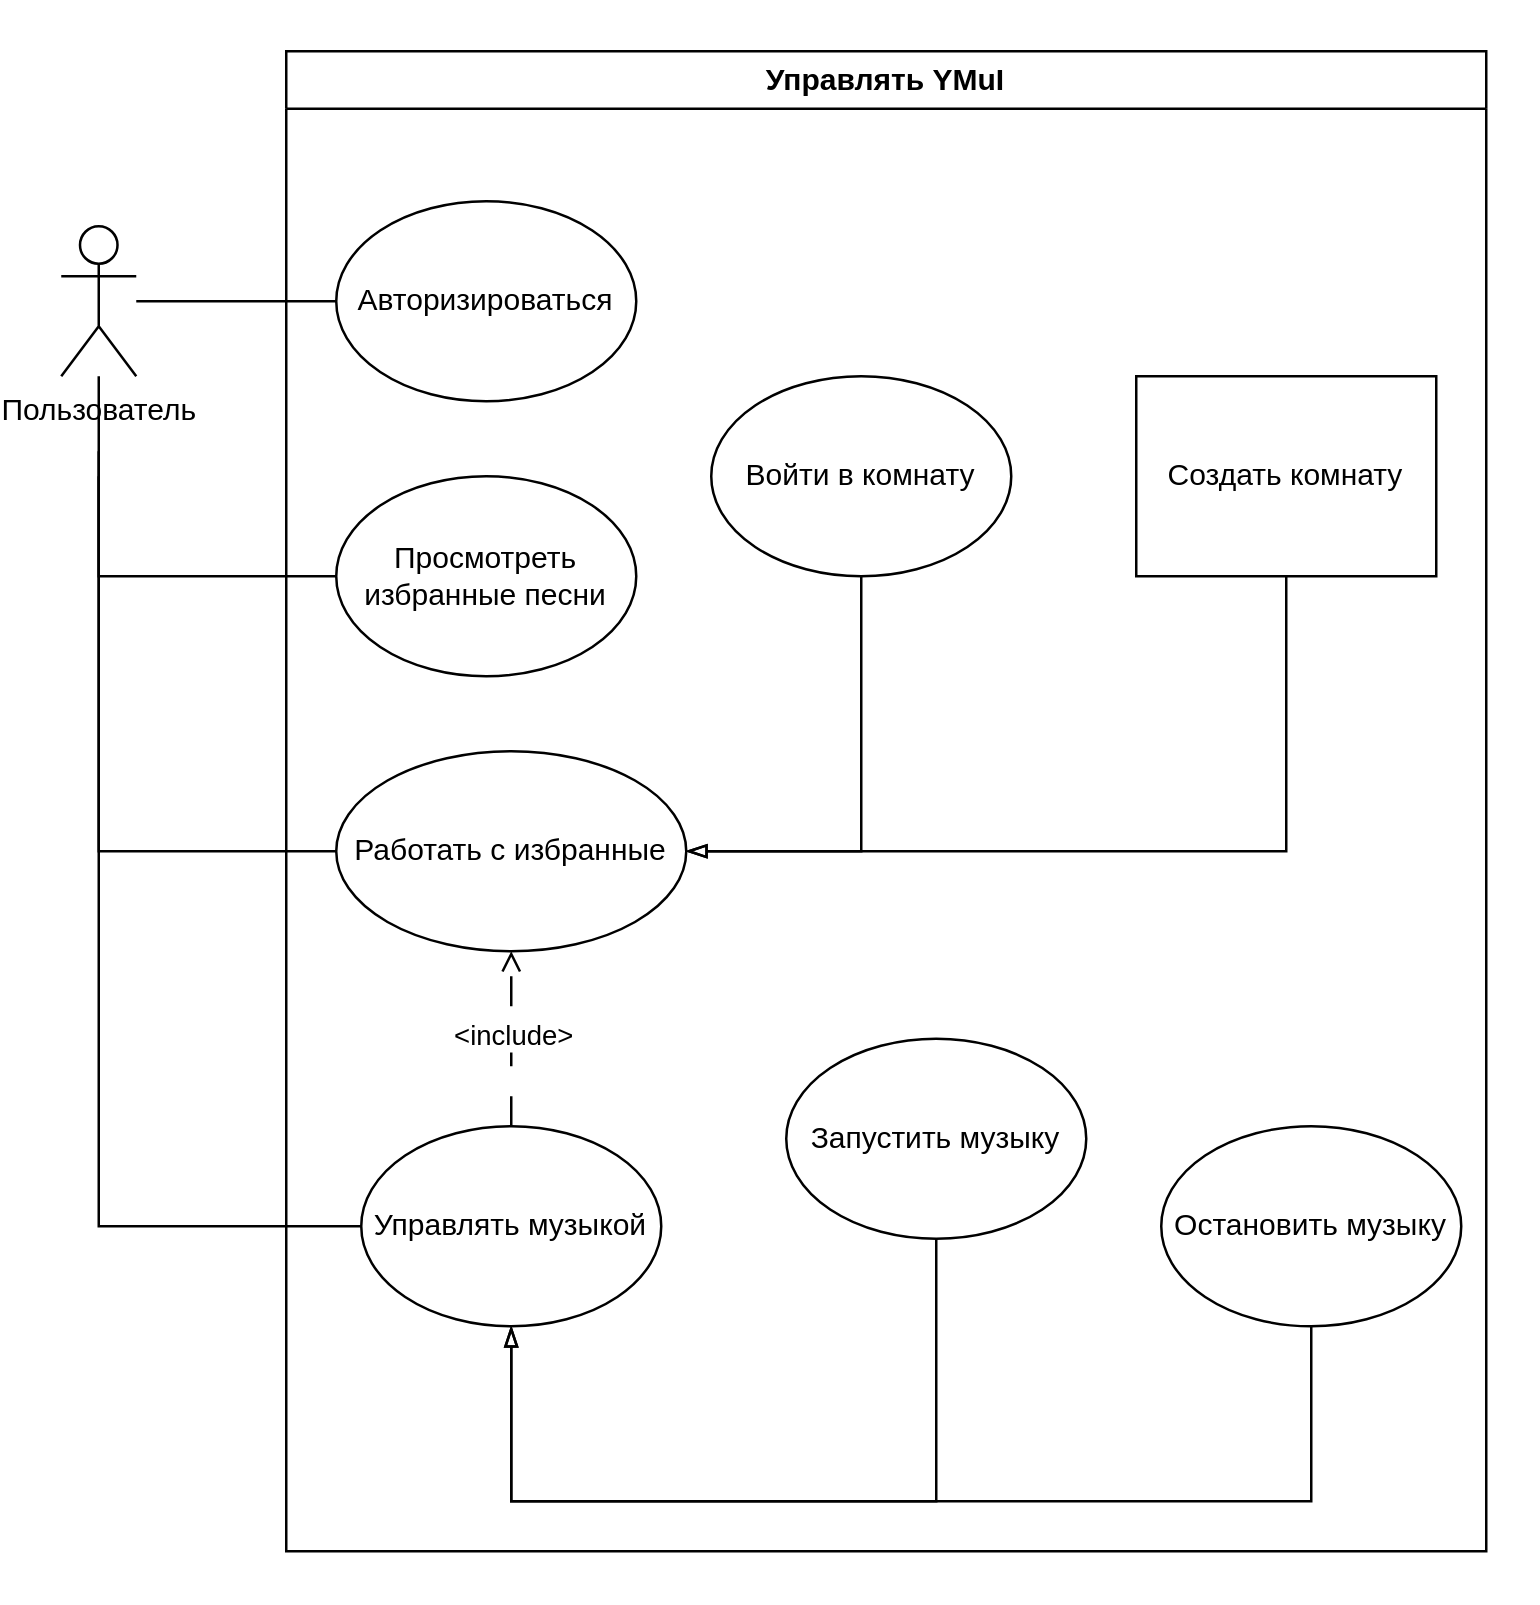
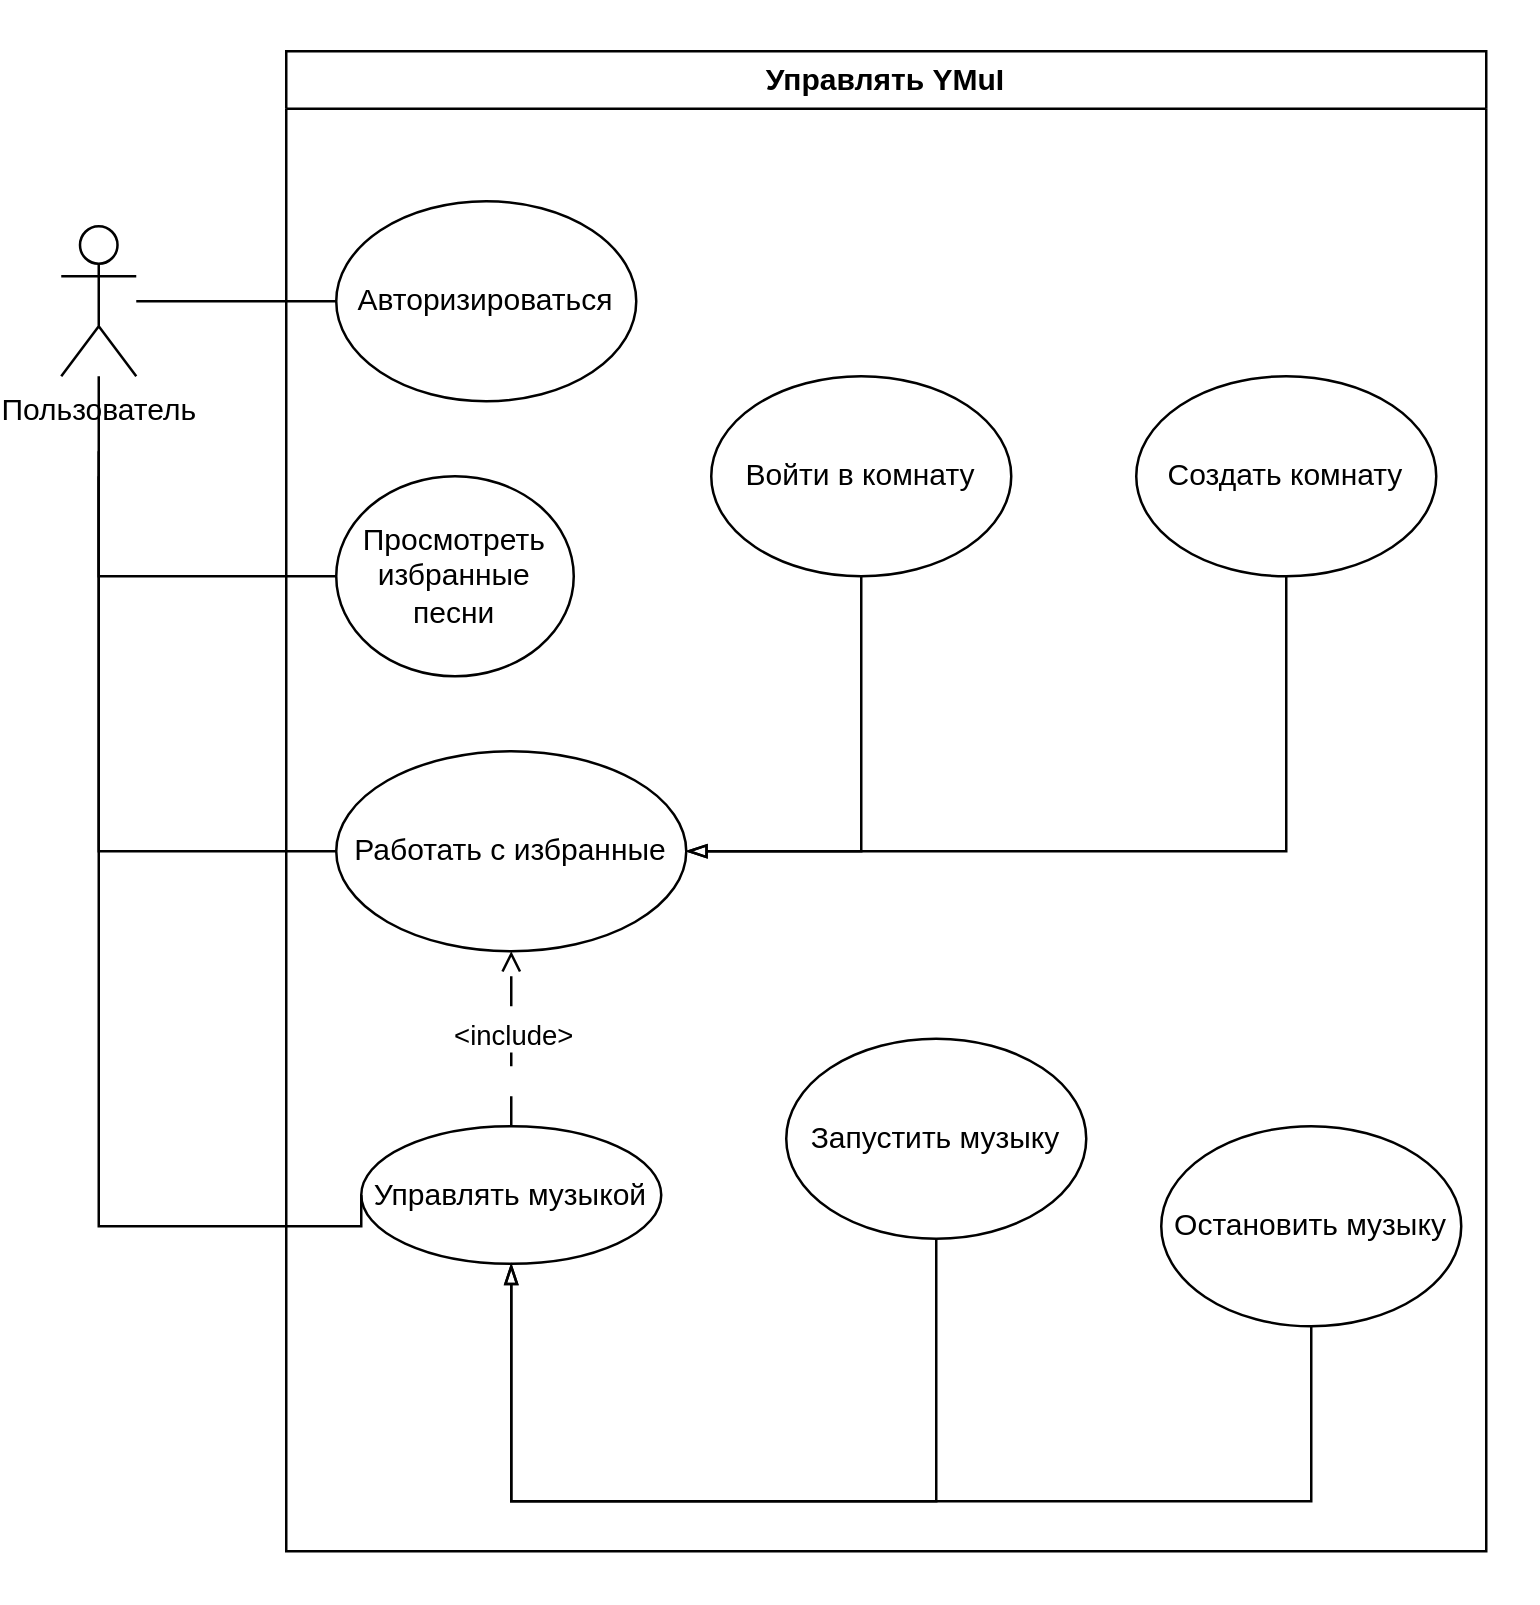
node "Создать комнату": shape rectangle -> ellipse
node "Просмотреть избранные песни": size 300x200 -> 238x200
node "Управлять музыкой": size 300x200 -> 300x138
